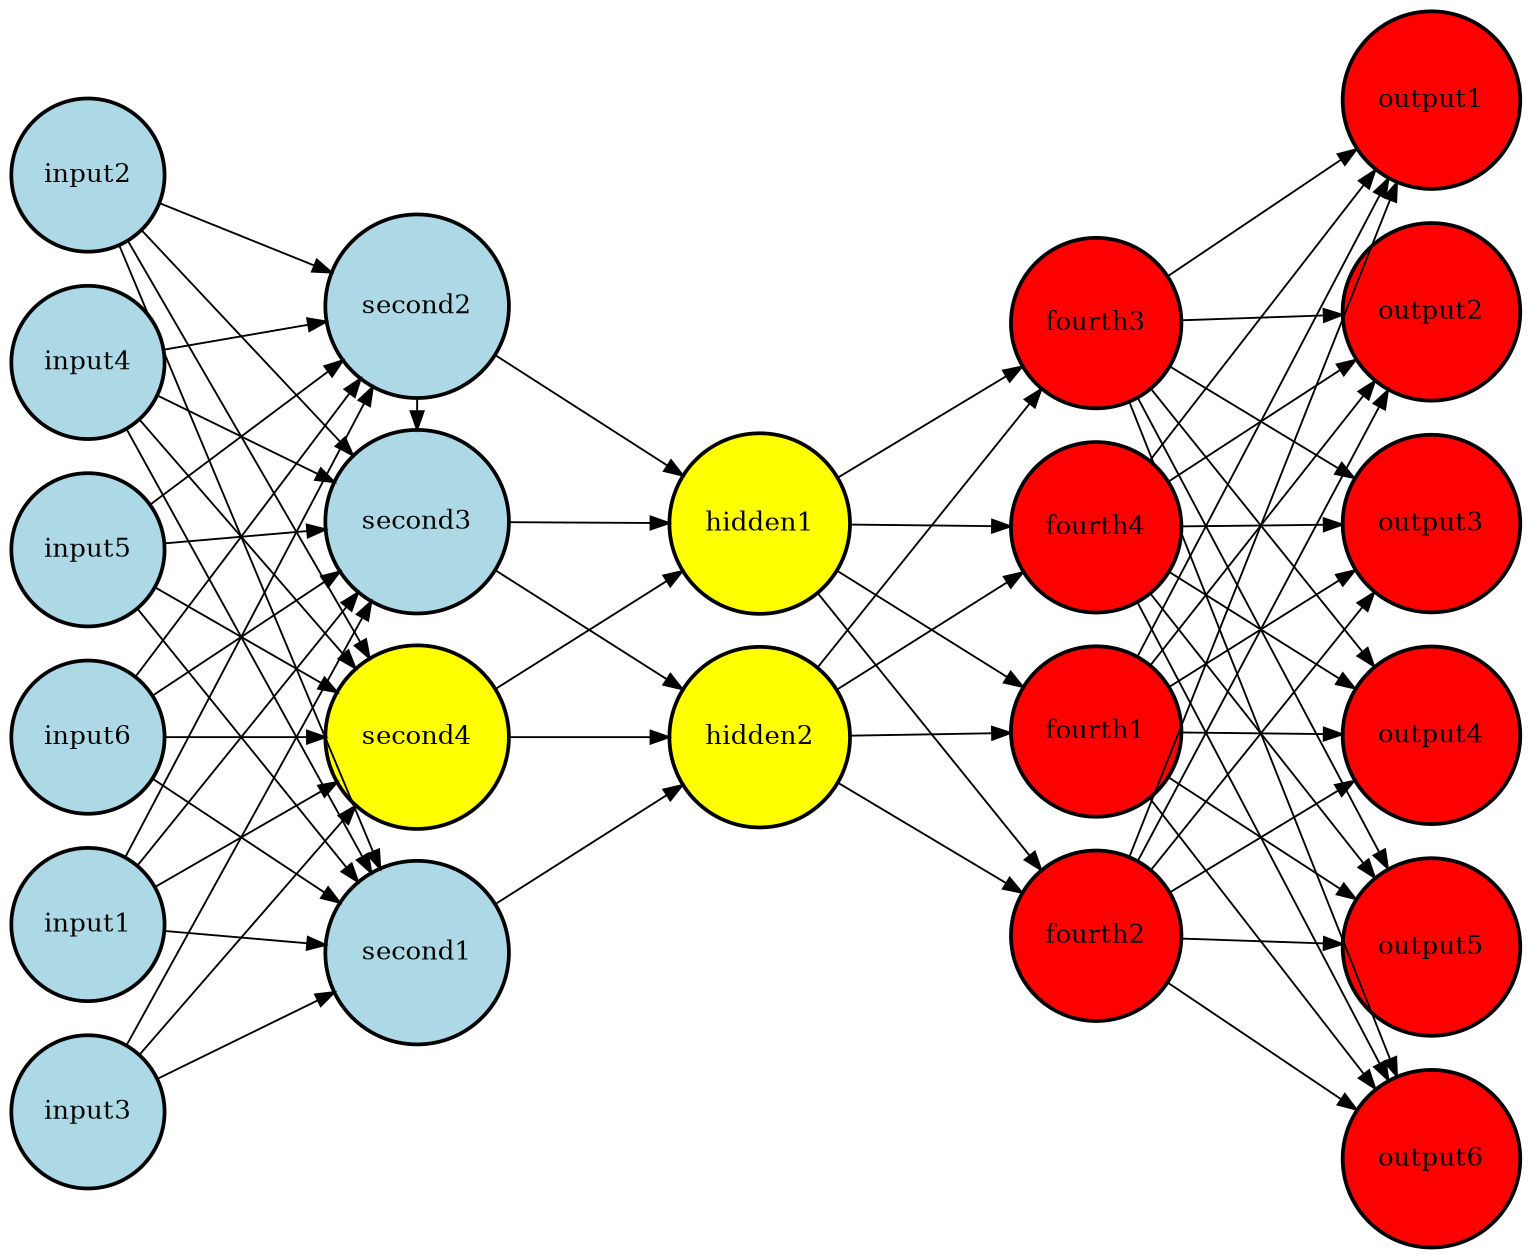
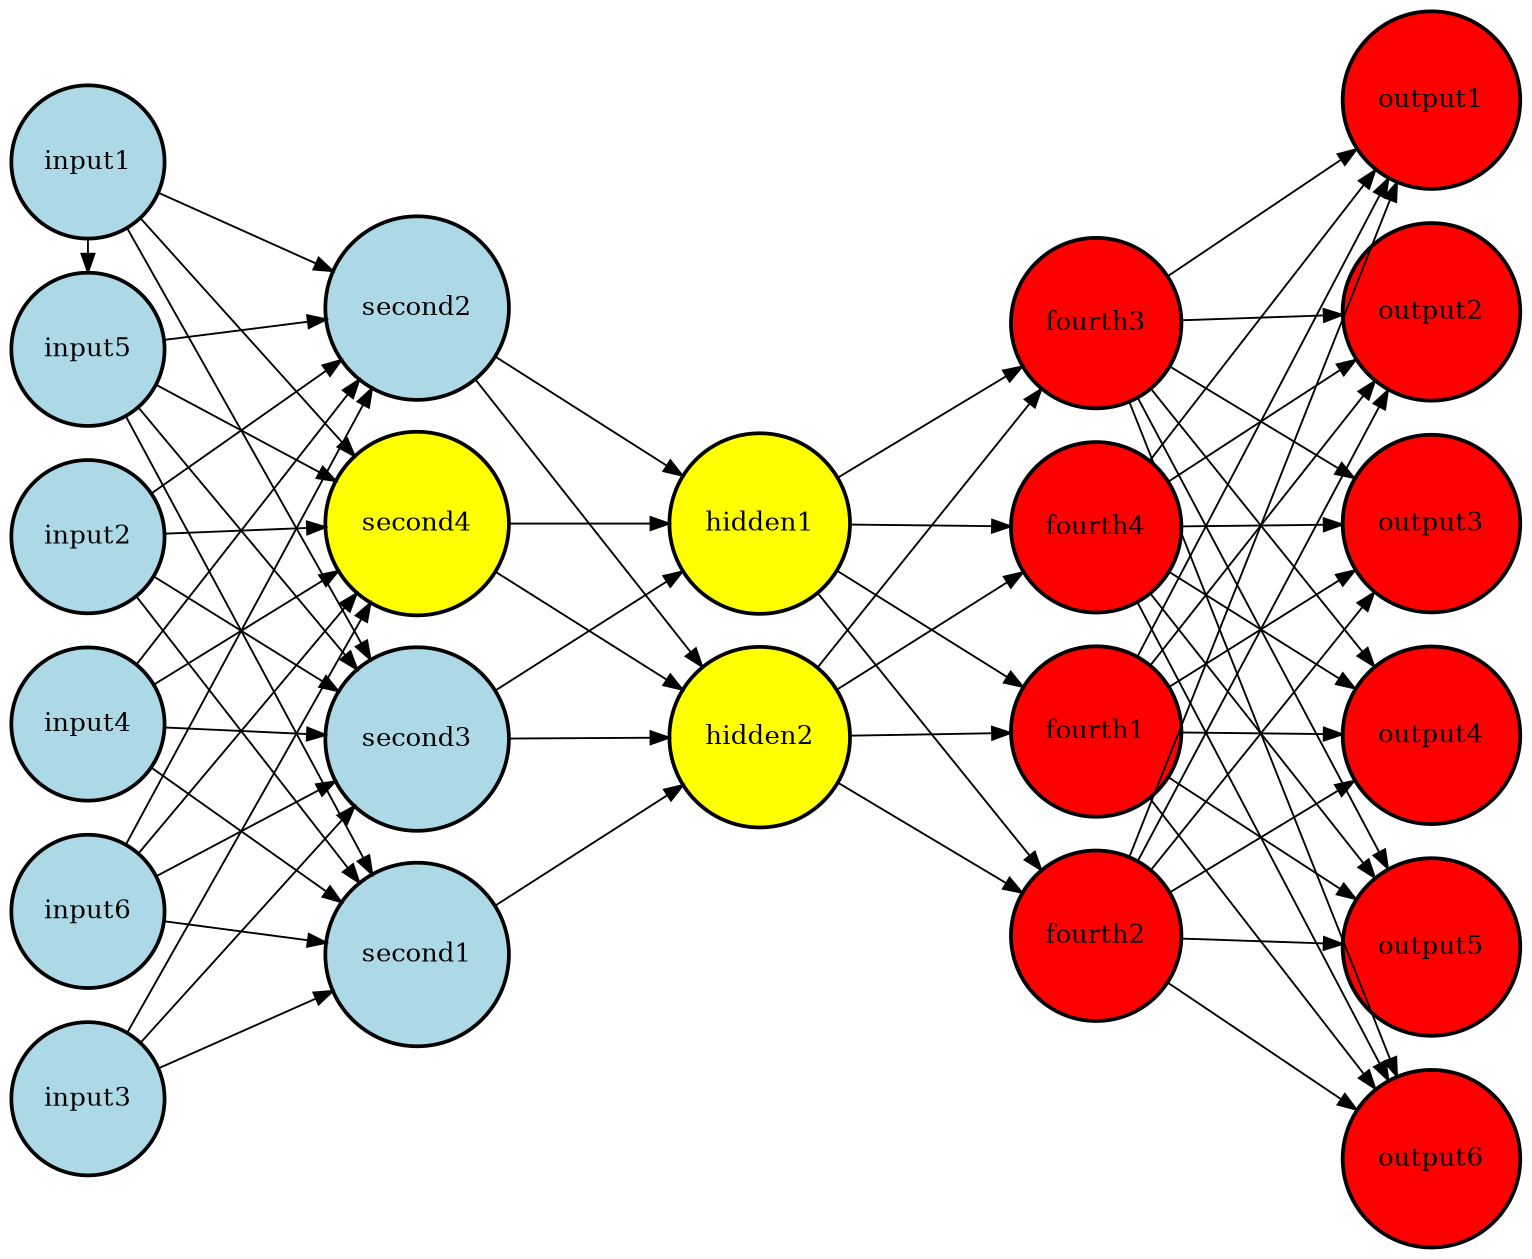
edge "second2" -> "second3": now "second2" -> "hidden2"
edge "input1" -> "second1": now "input1" -> "input5"
